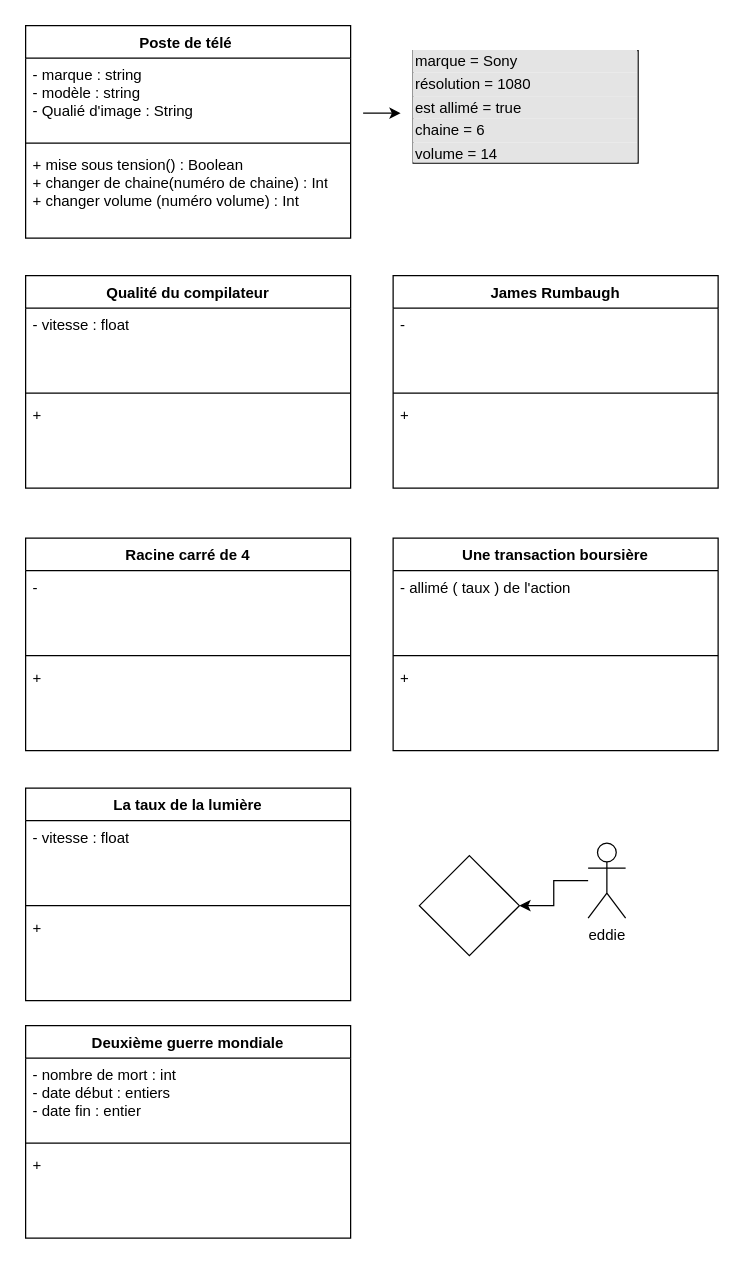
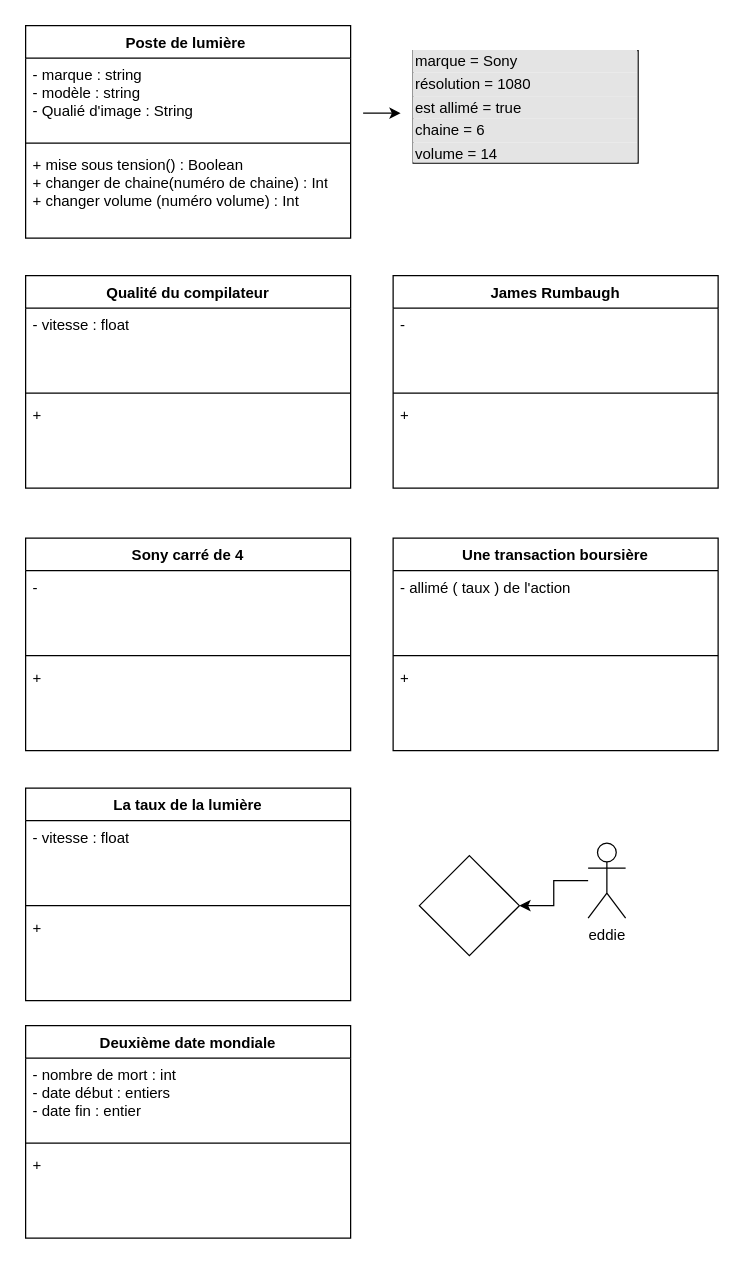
node "Poste de télé": label "Poste de télé" -> "Poste de lumière"
node "Racine carré de 4": label "Racine carré de 4" -> "Sony carré de 4"
node "Deuxième guerre mondiale": label "Deuxième guerre mondiale" -> "Deuxième date mondiale"
